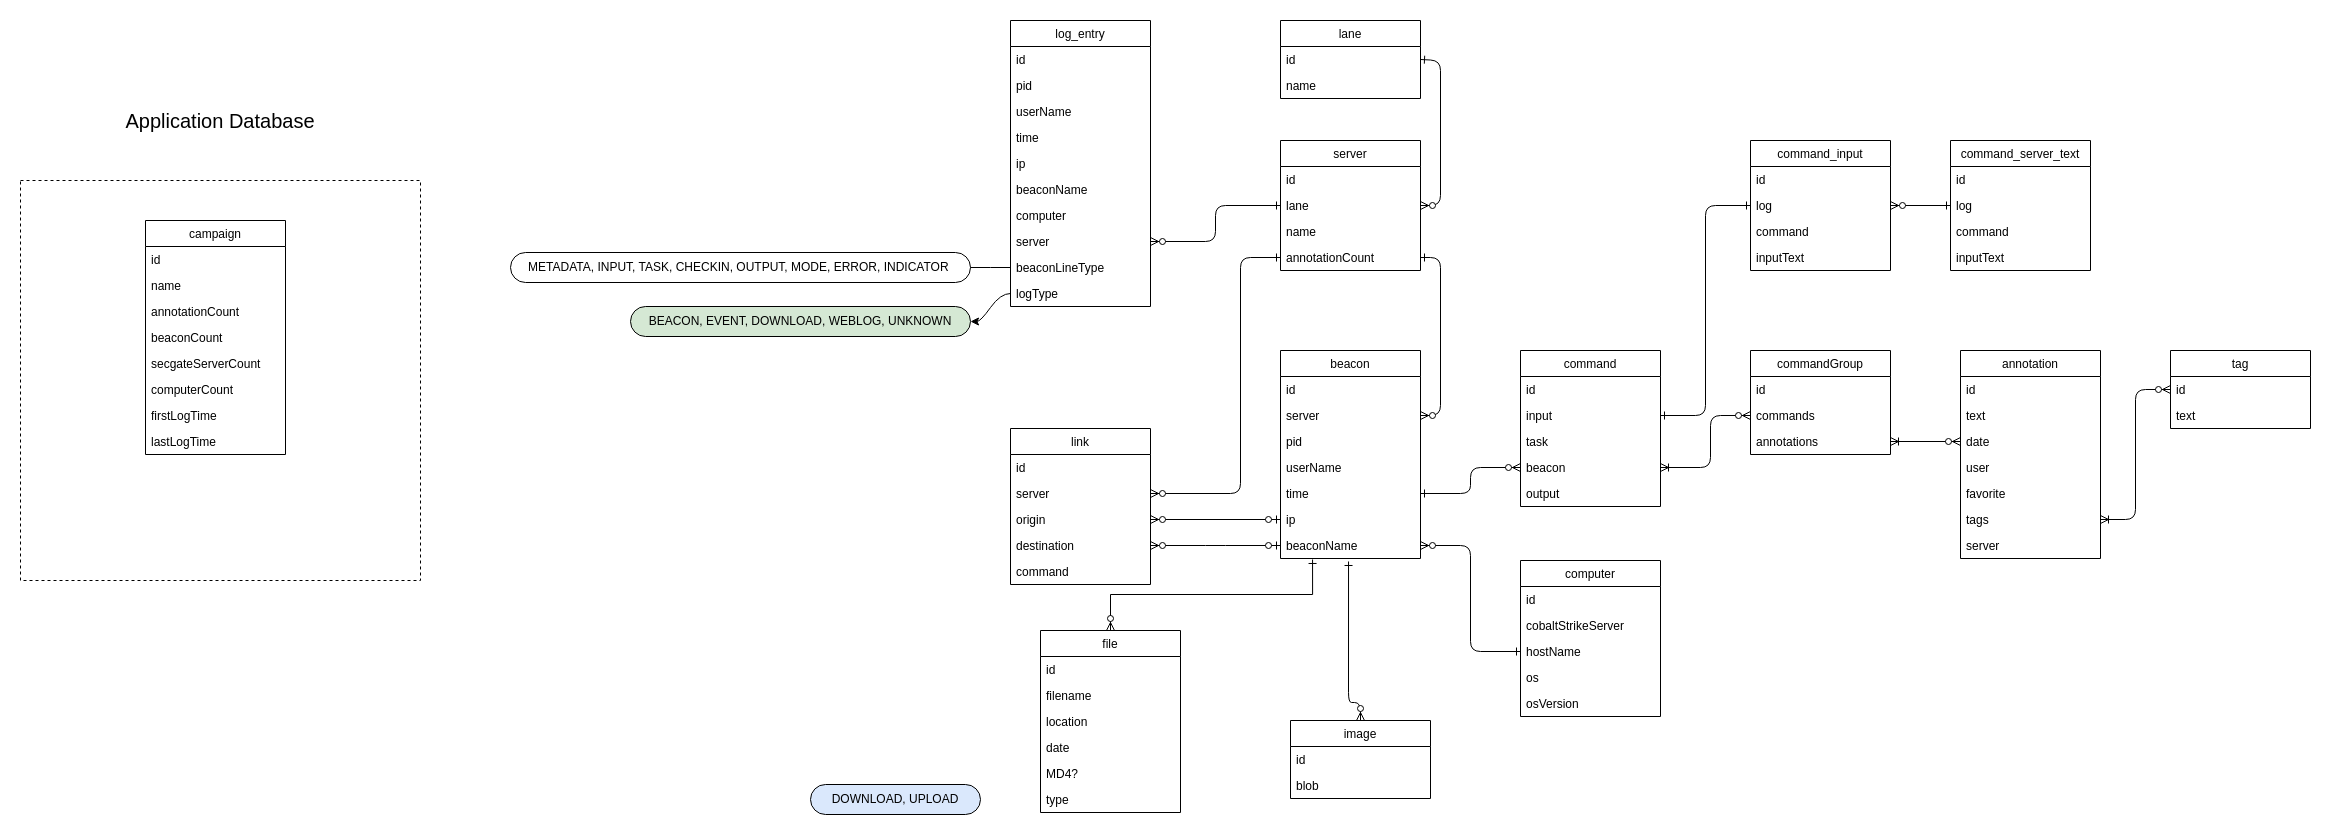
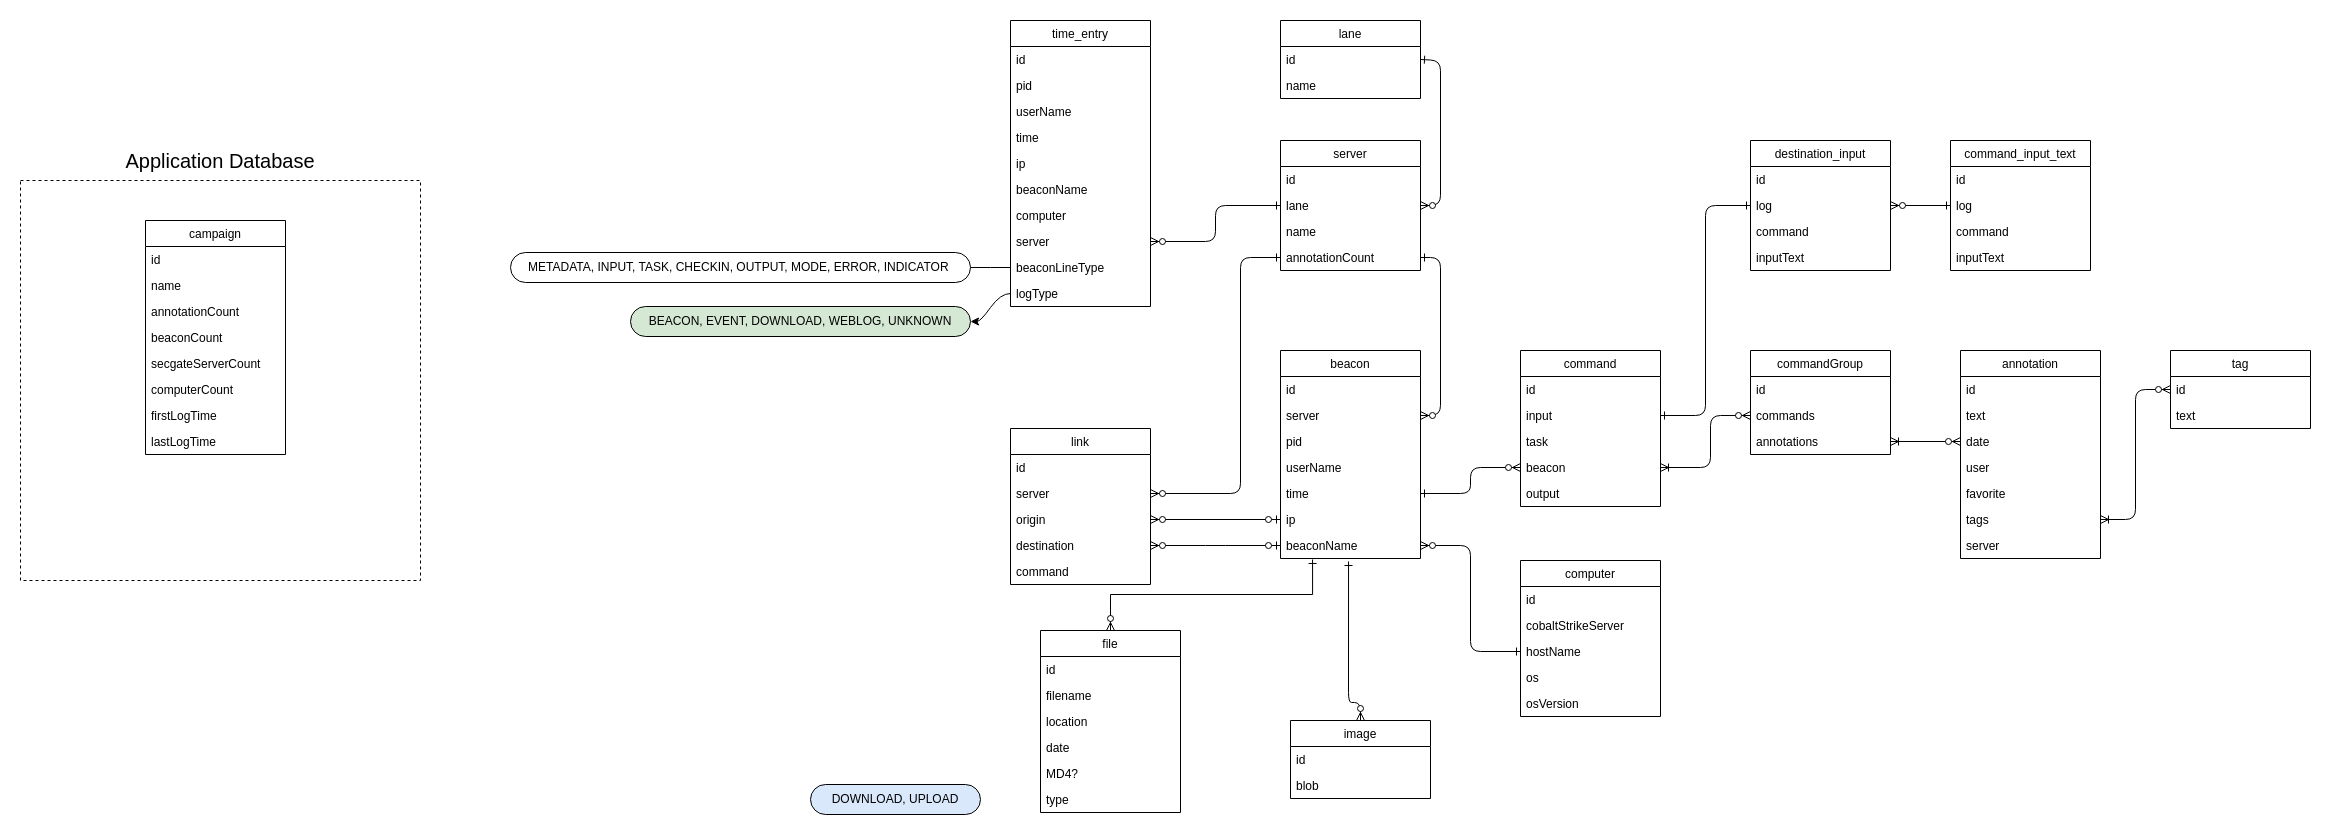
node "log_entry": label "log_entry" -> "time_entry"
node "Application Database": moved (221, 121) -> (221, 161)
node "command_input": label "command_input" -> "destination_input"
node "command_server_text": label "command_server_text" -> "command_input_text"
